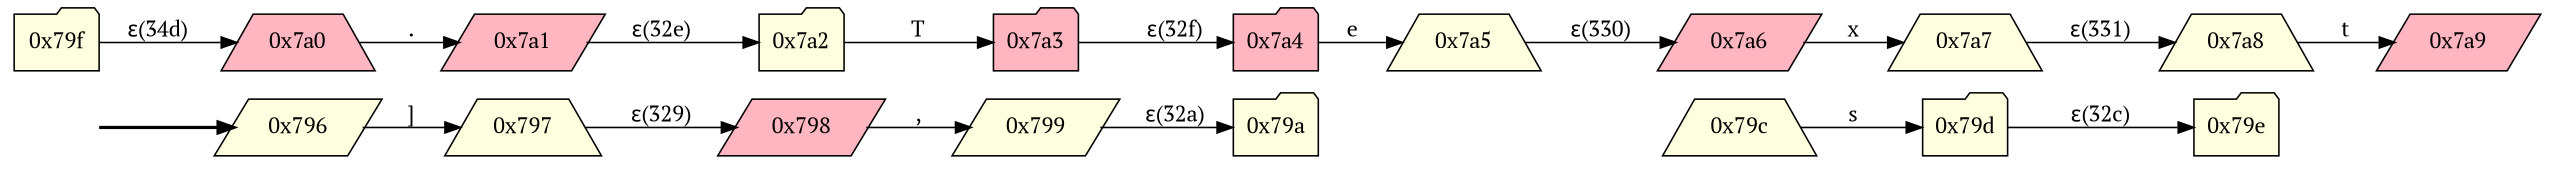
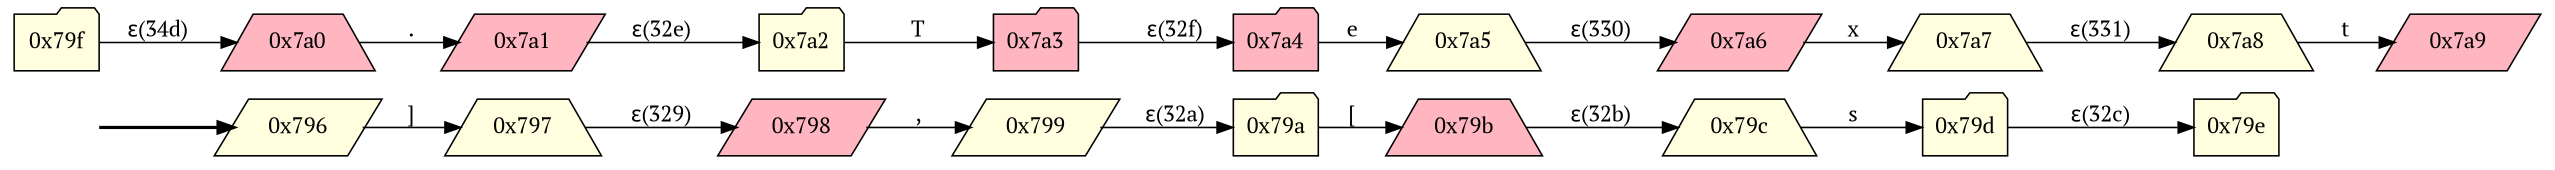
node "0x79b": added
